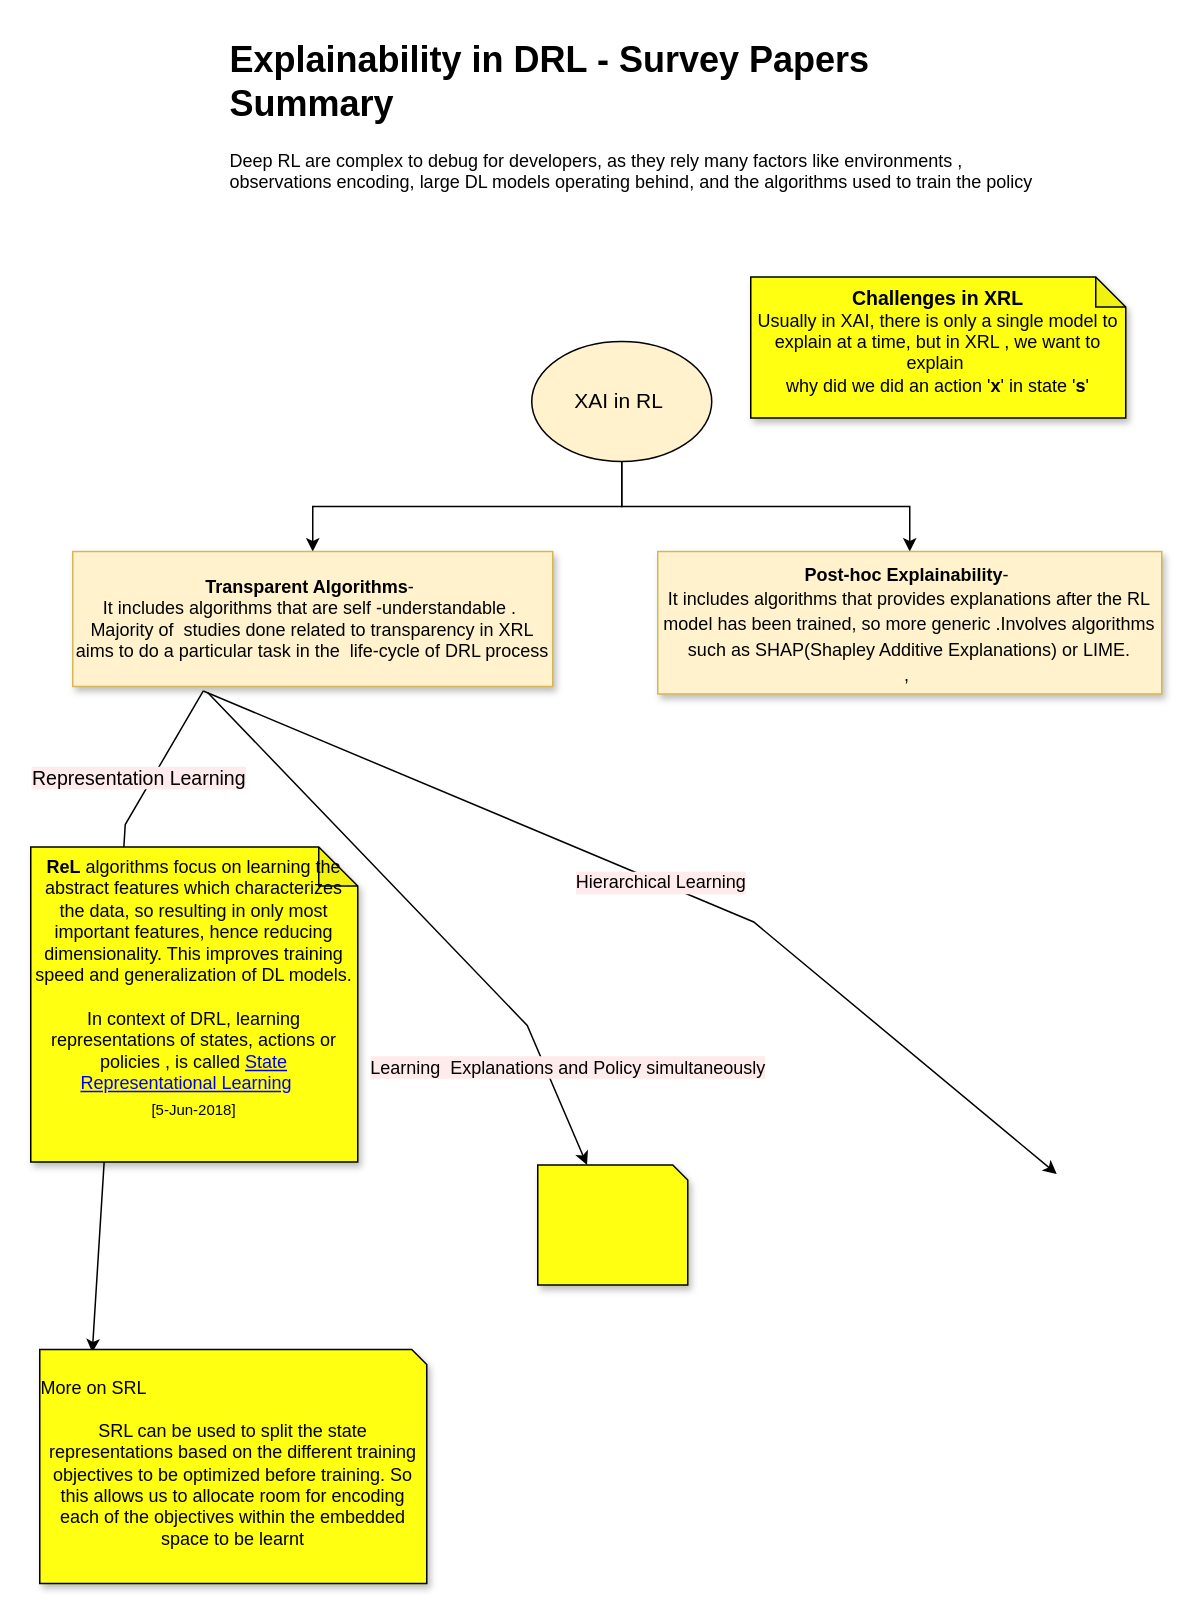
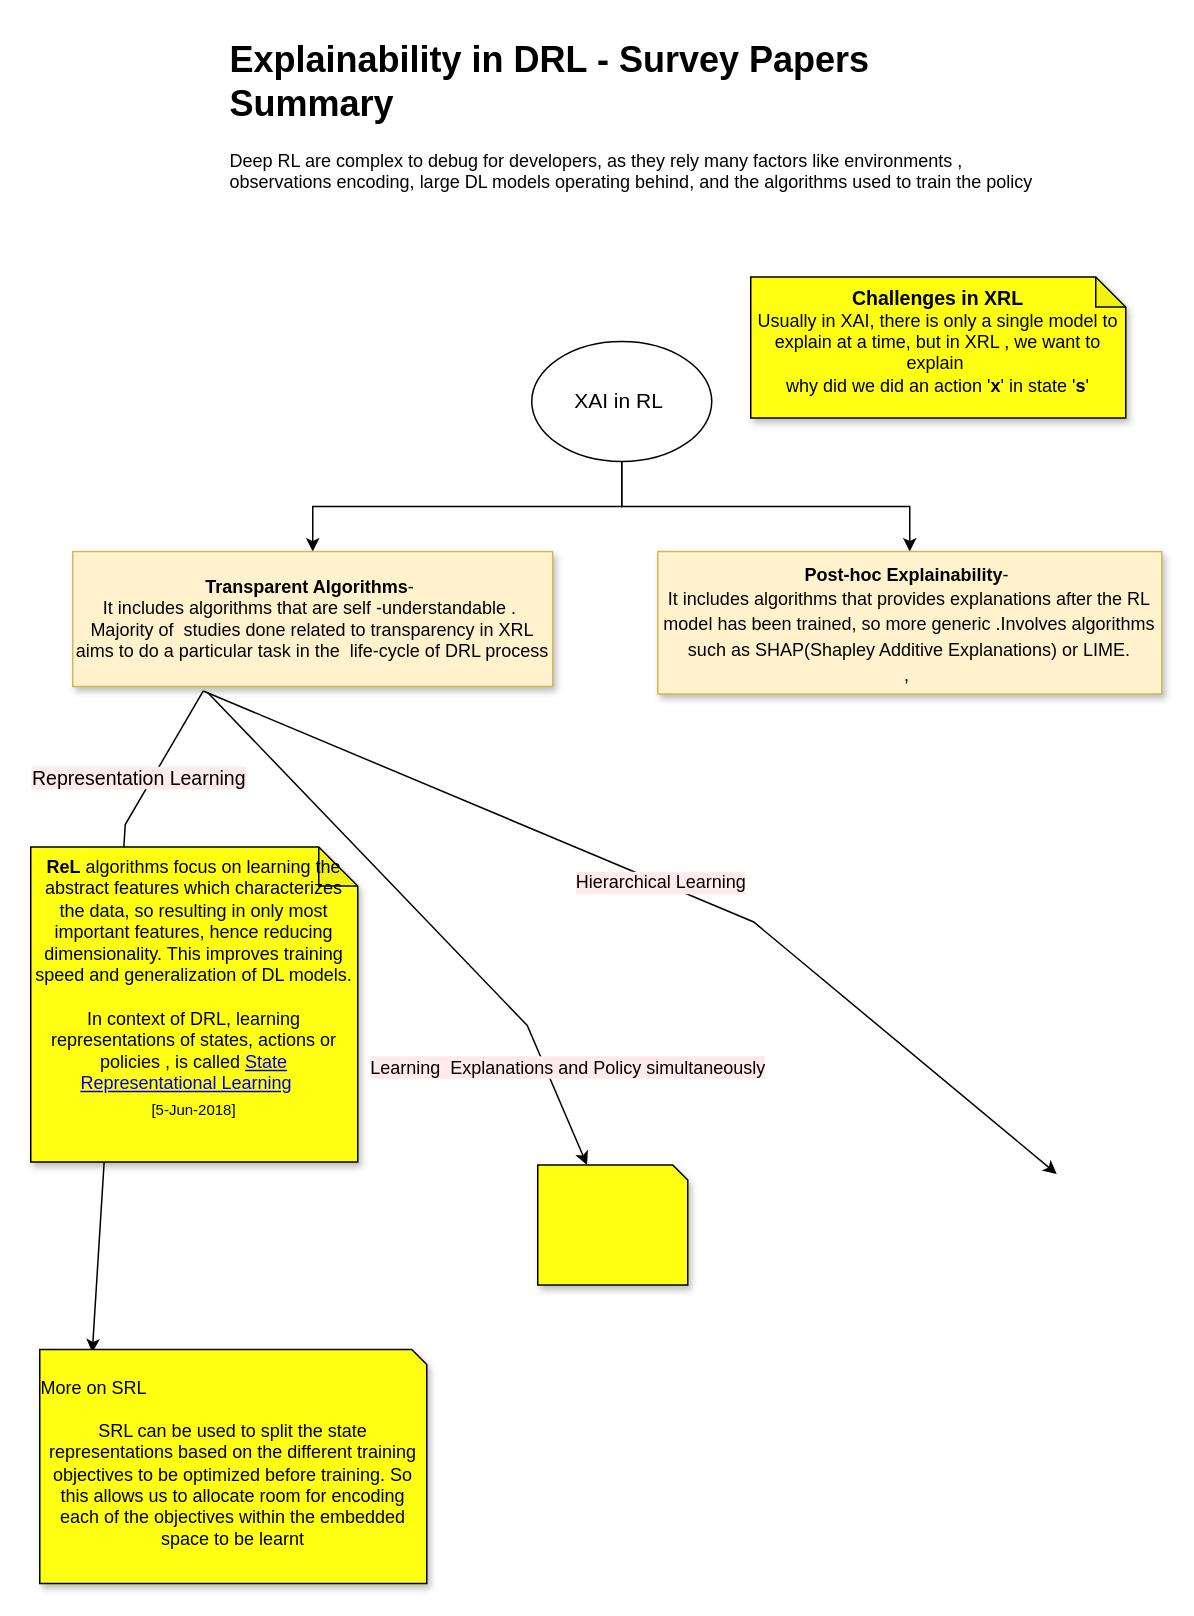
node "XAI in RL": fillcolor #fff2cc -> #ffffff
